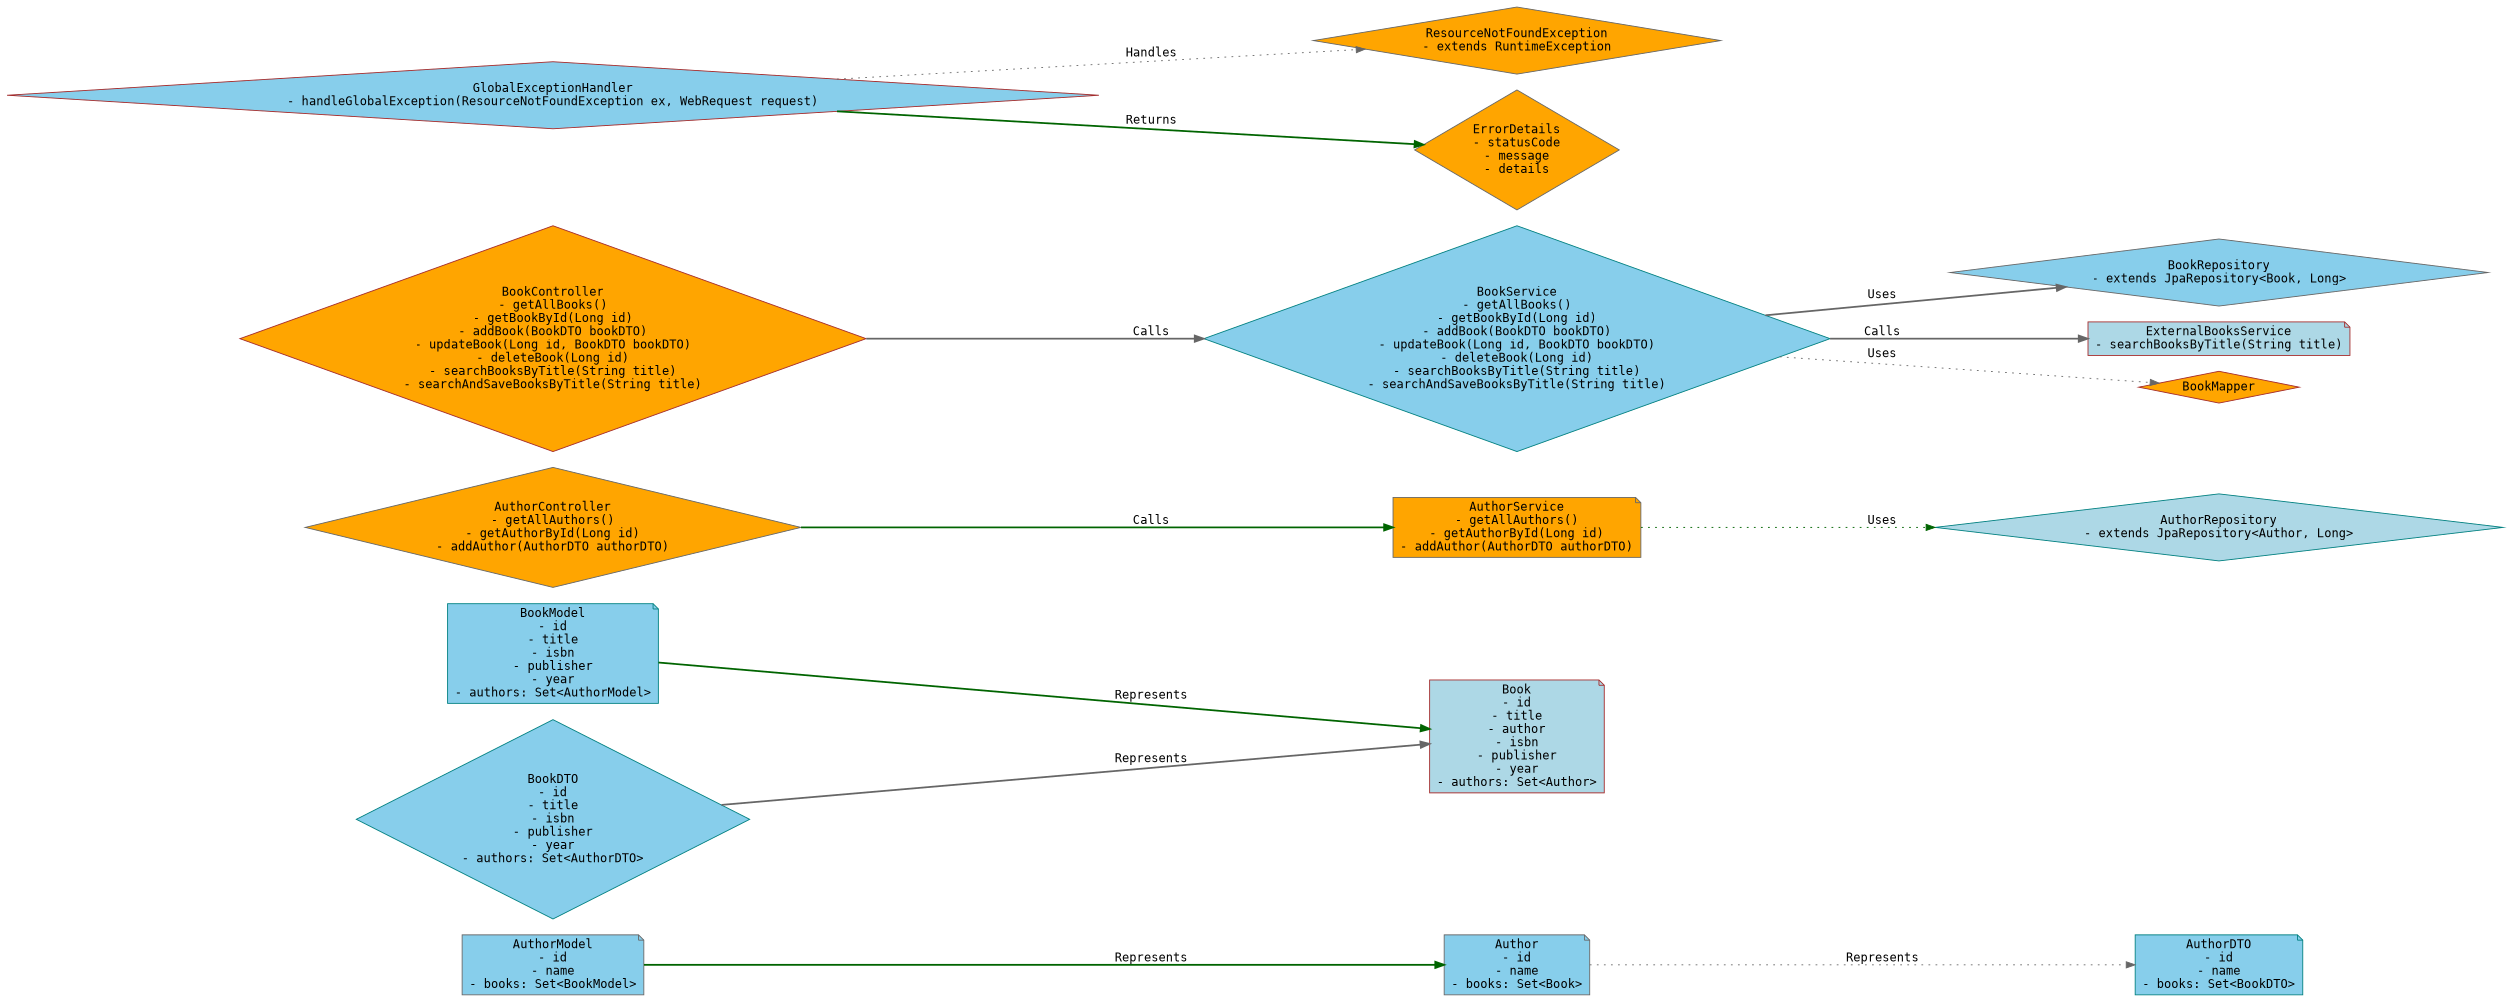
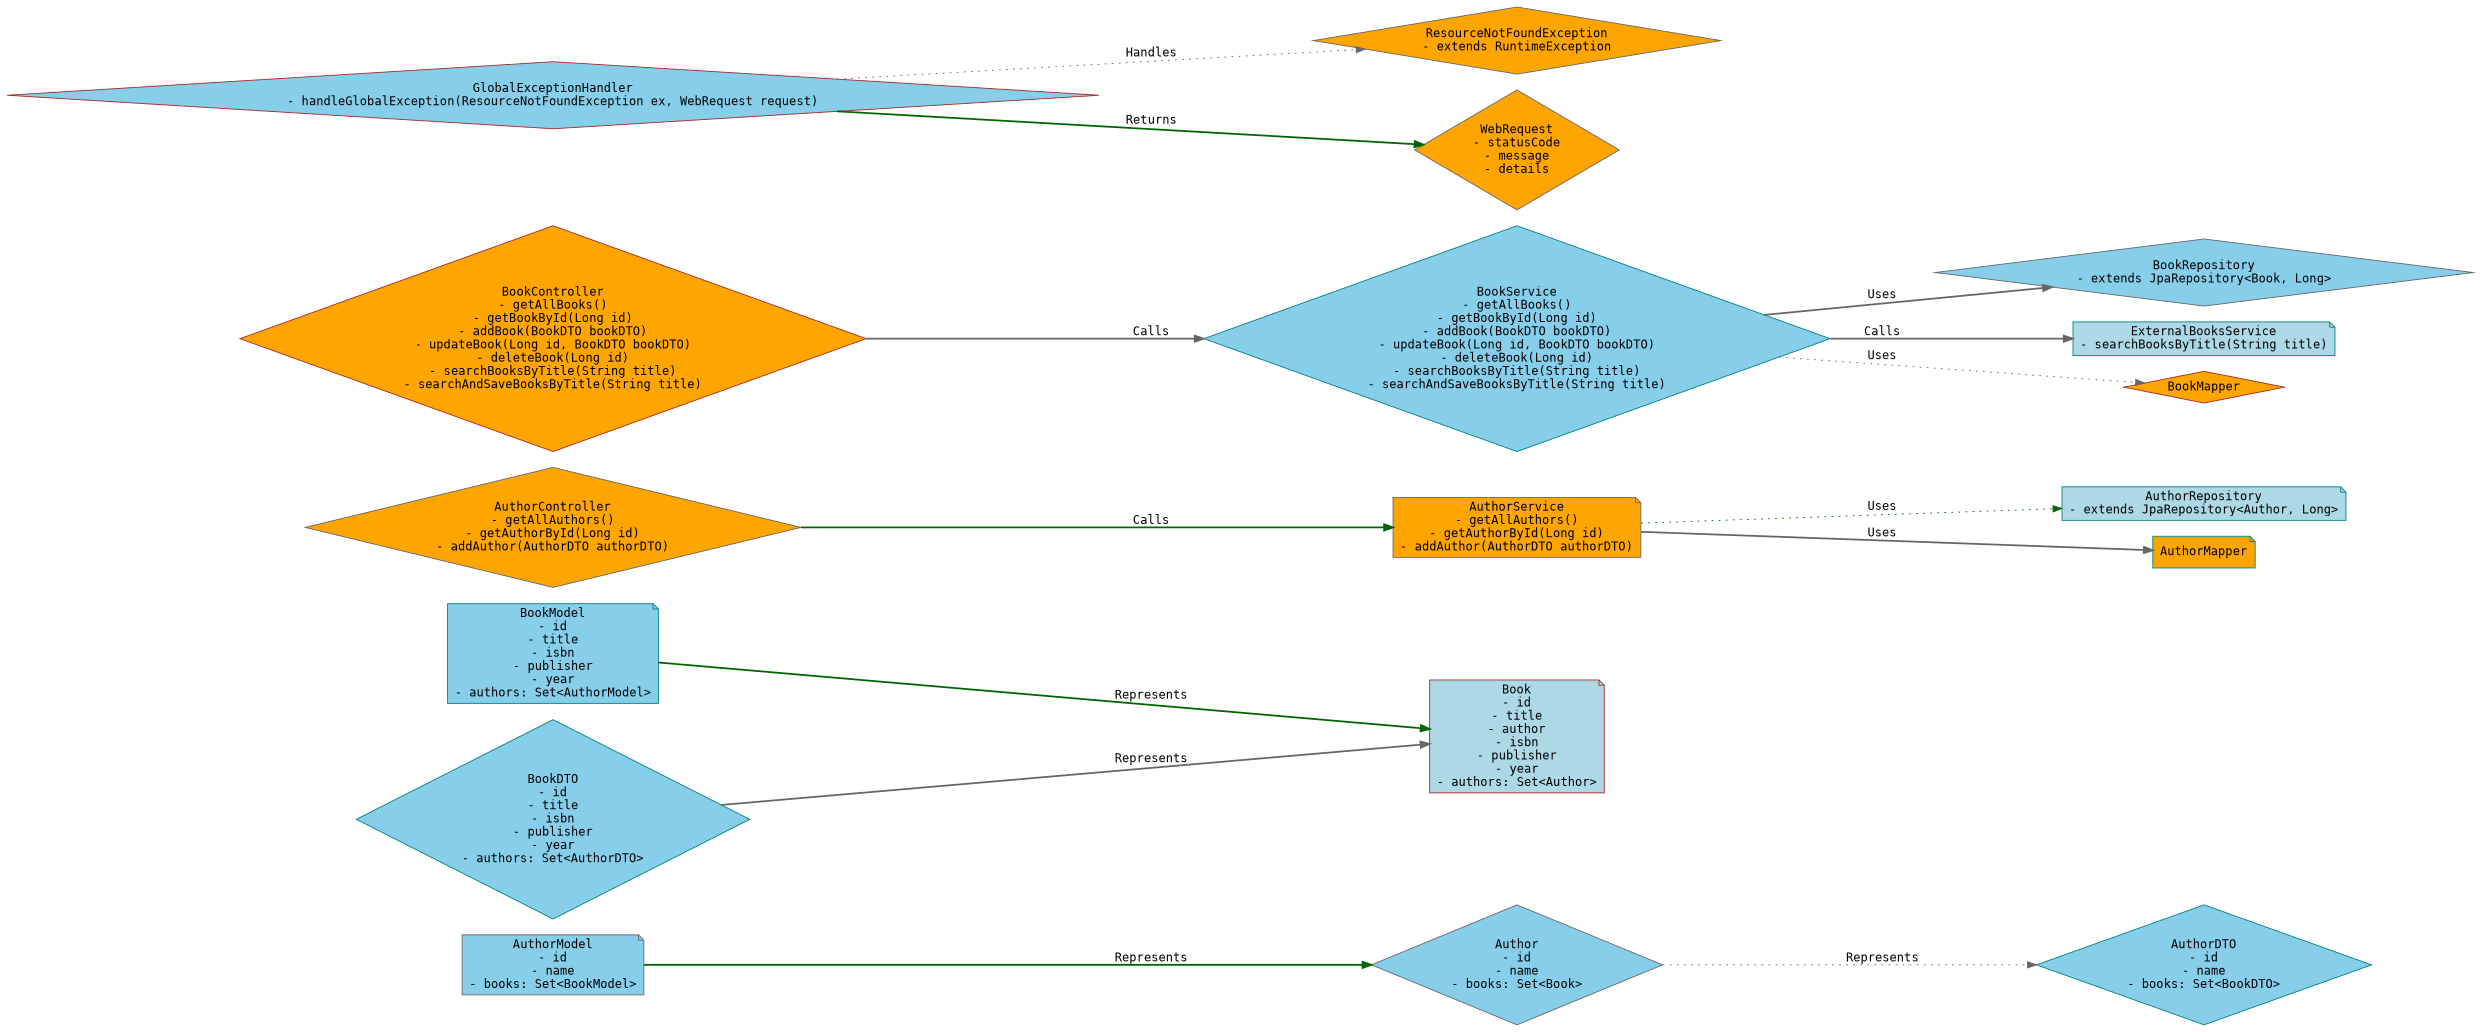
node "ErrorDetails - statusCode - message - details": label "ErrorDetails - statusCode - message - details" -> "WebRequest - statusCode - message - details"
node "ExternalBooksService - searchBooksByTitle(String title)": color brown -> teal
node "AuthorRepository - extends JpaRepository<Author, Long>": shape diamond -> note
node "AuthorMapper": added
node "Author - id - name - books: Set<Book>": shape note -> diamond
node "AuthorDTO - id - name - books: Set<BookDTO>": shape note -> diamond
